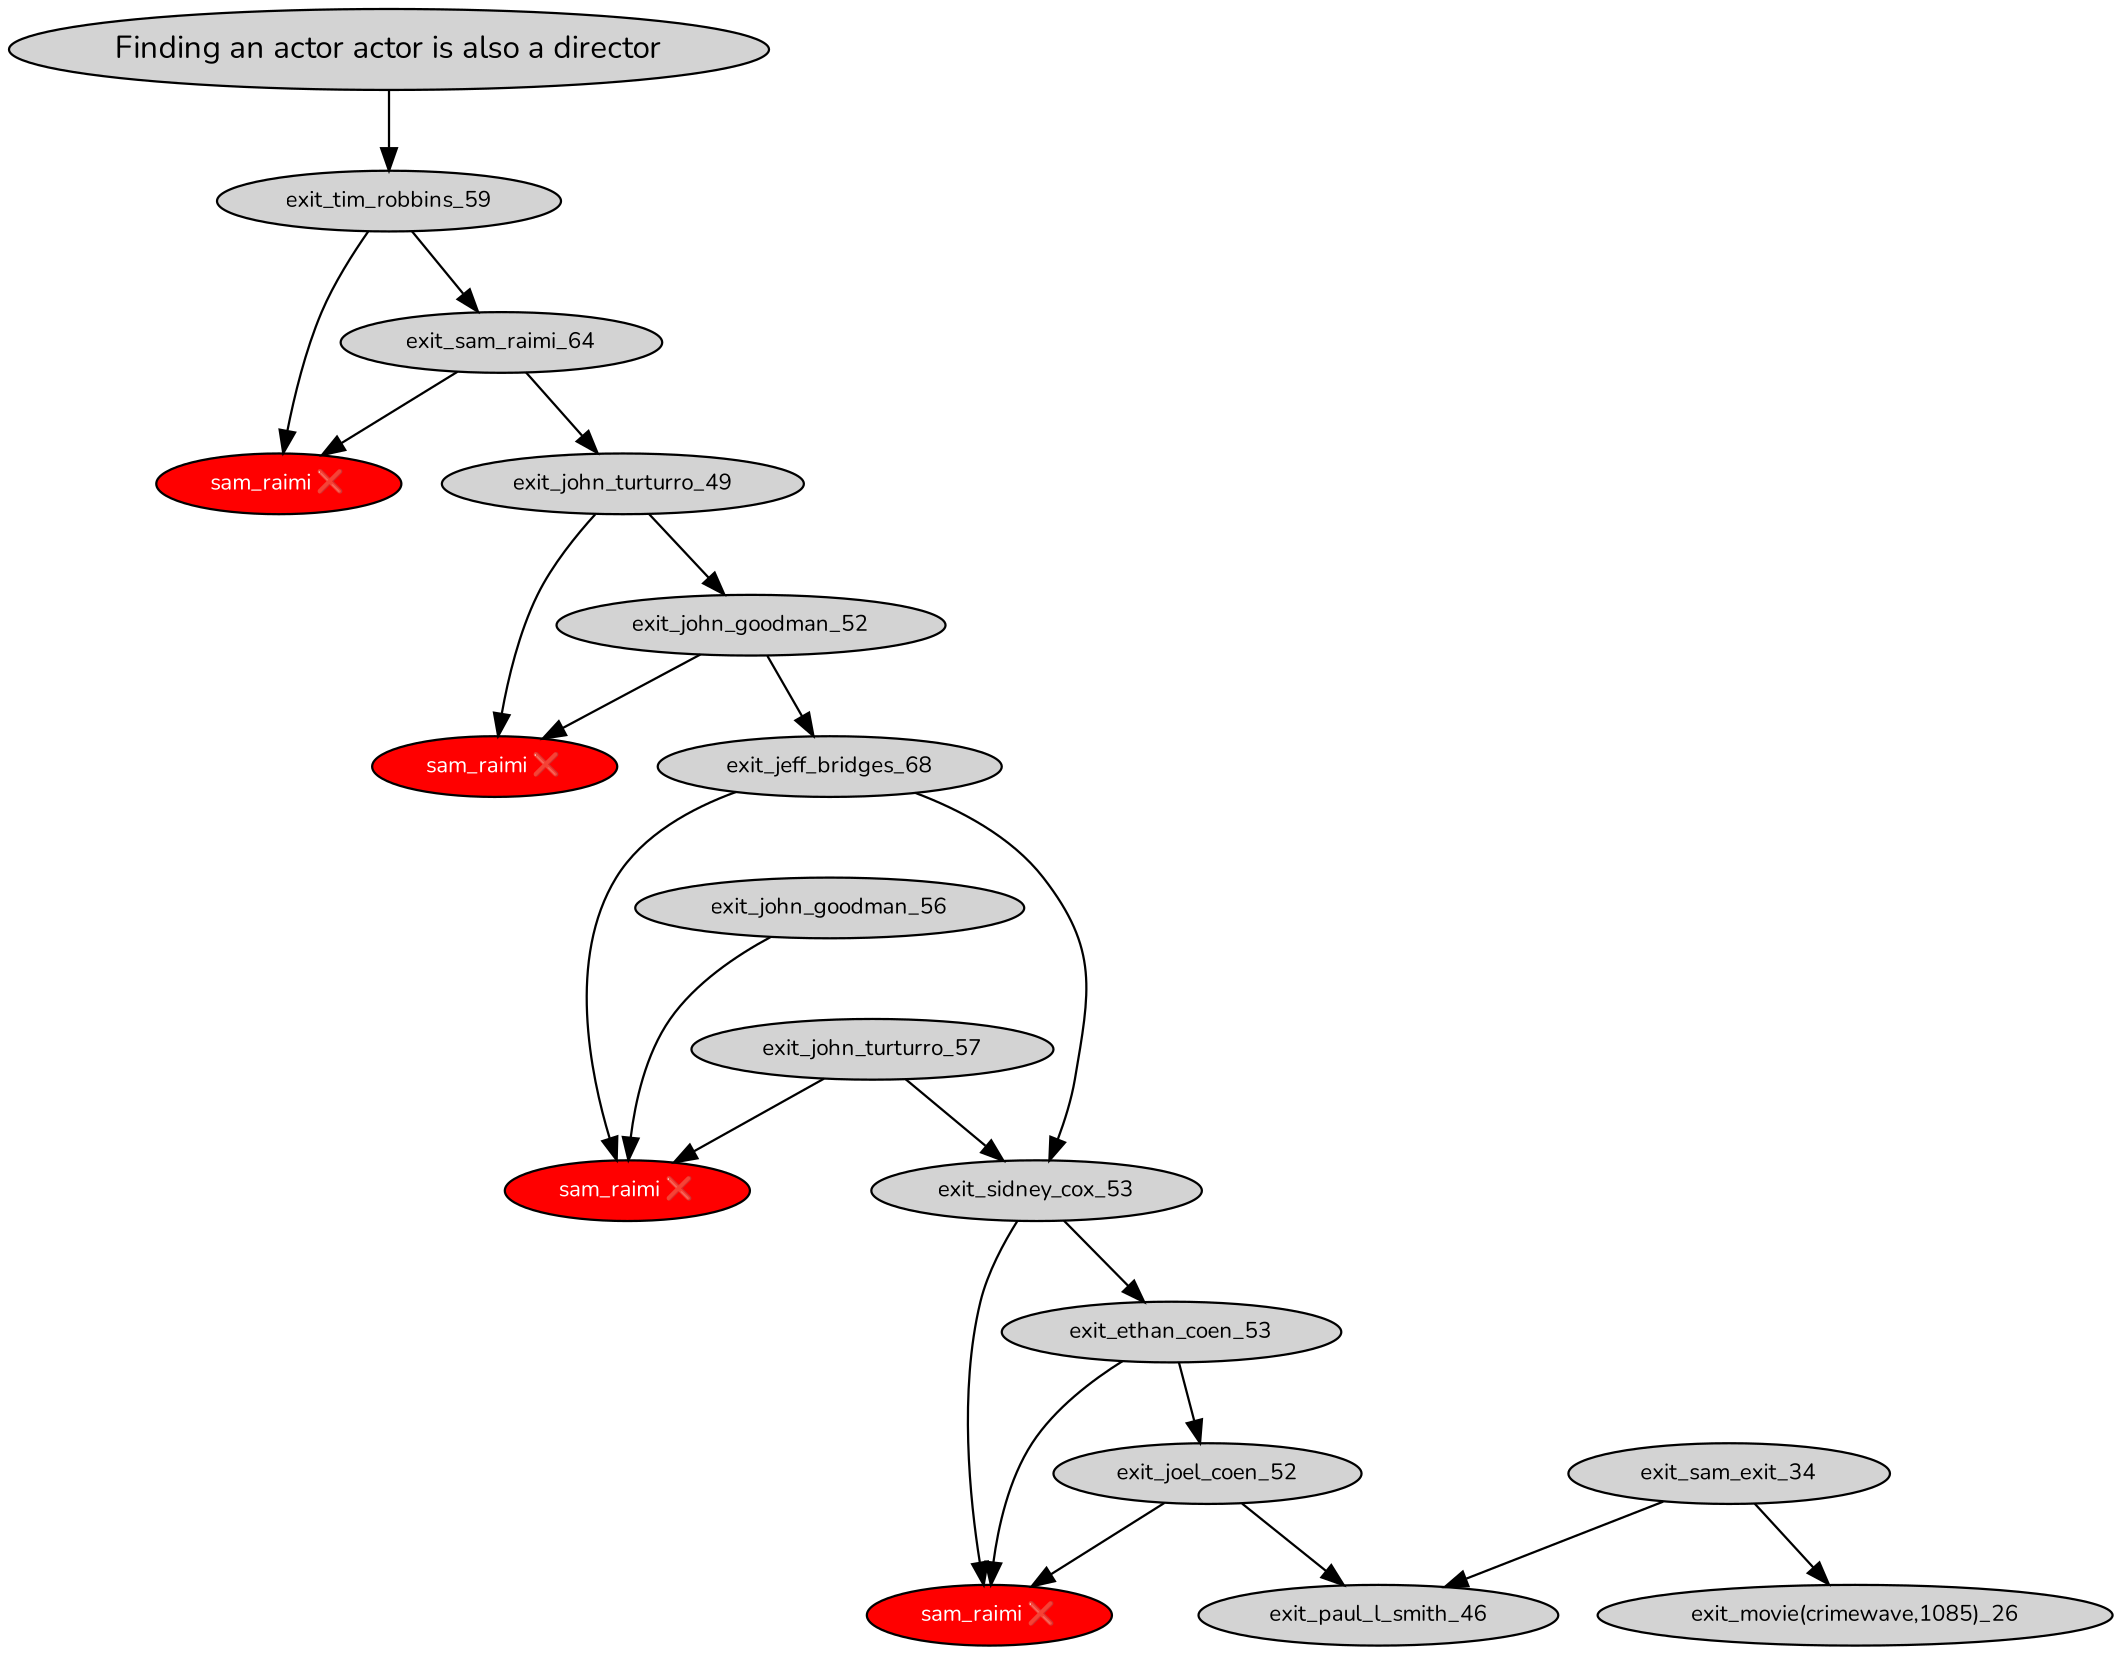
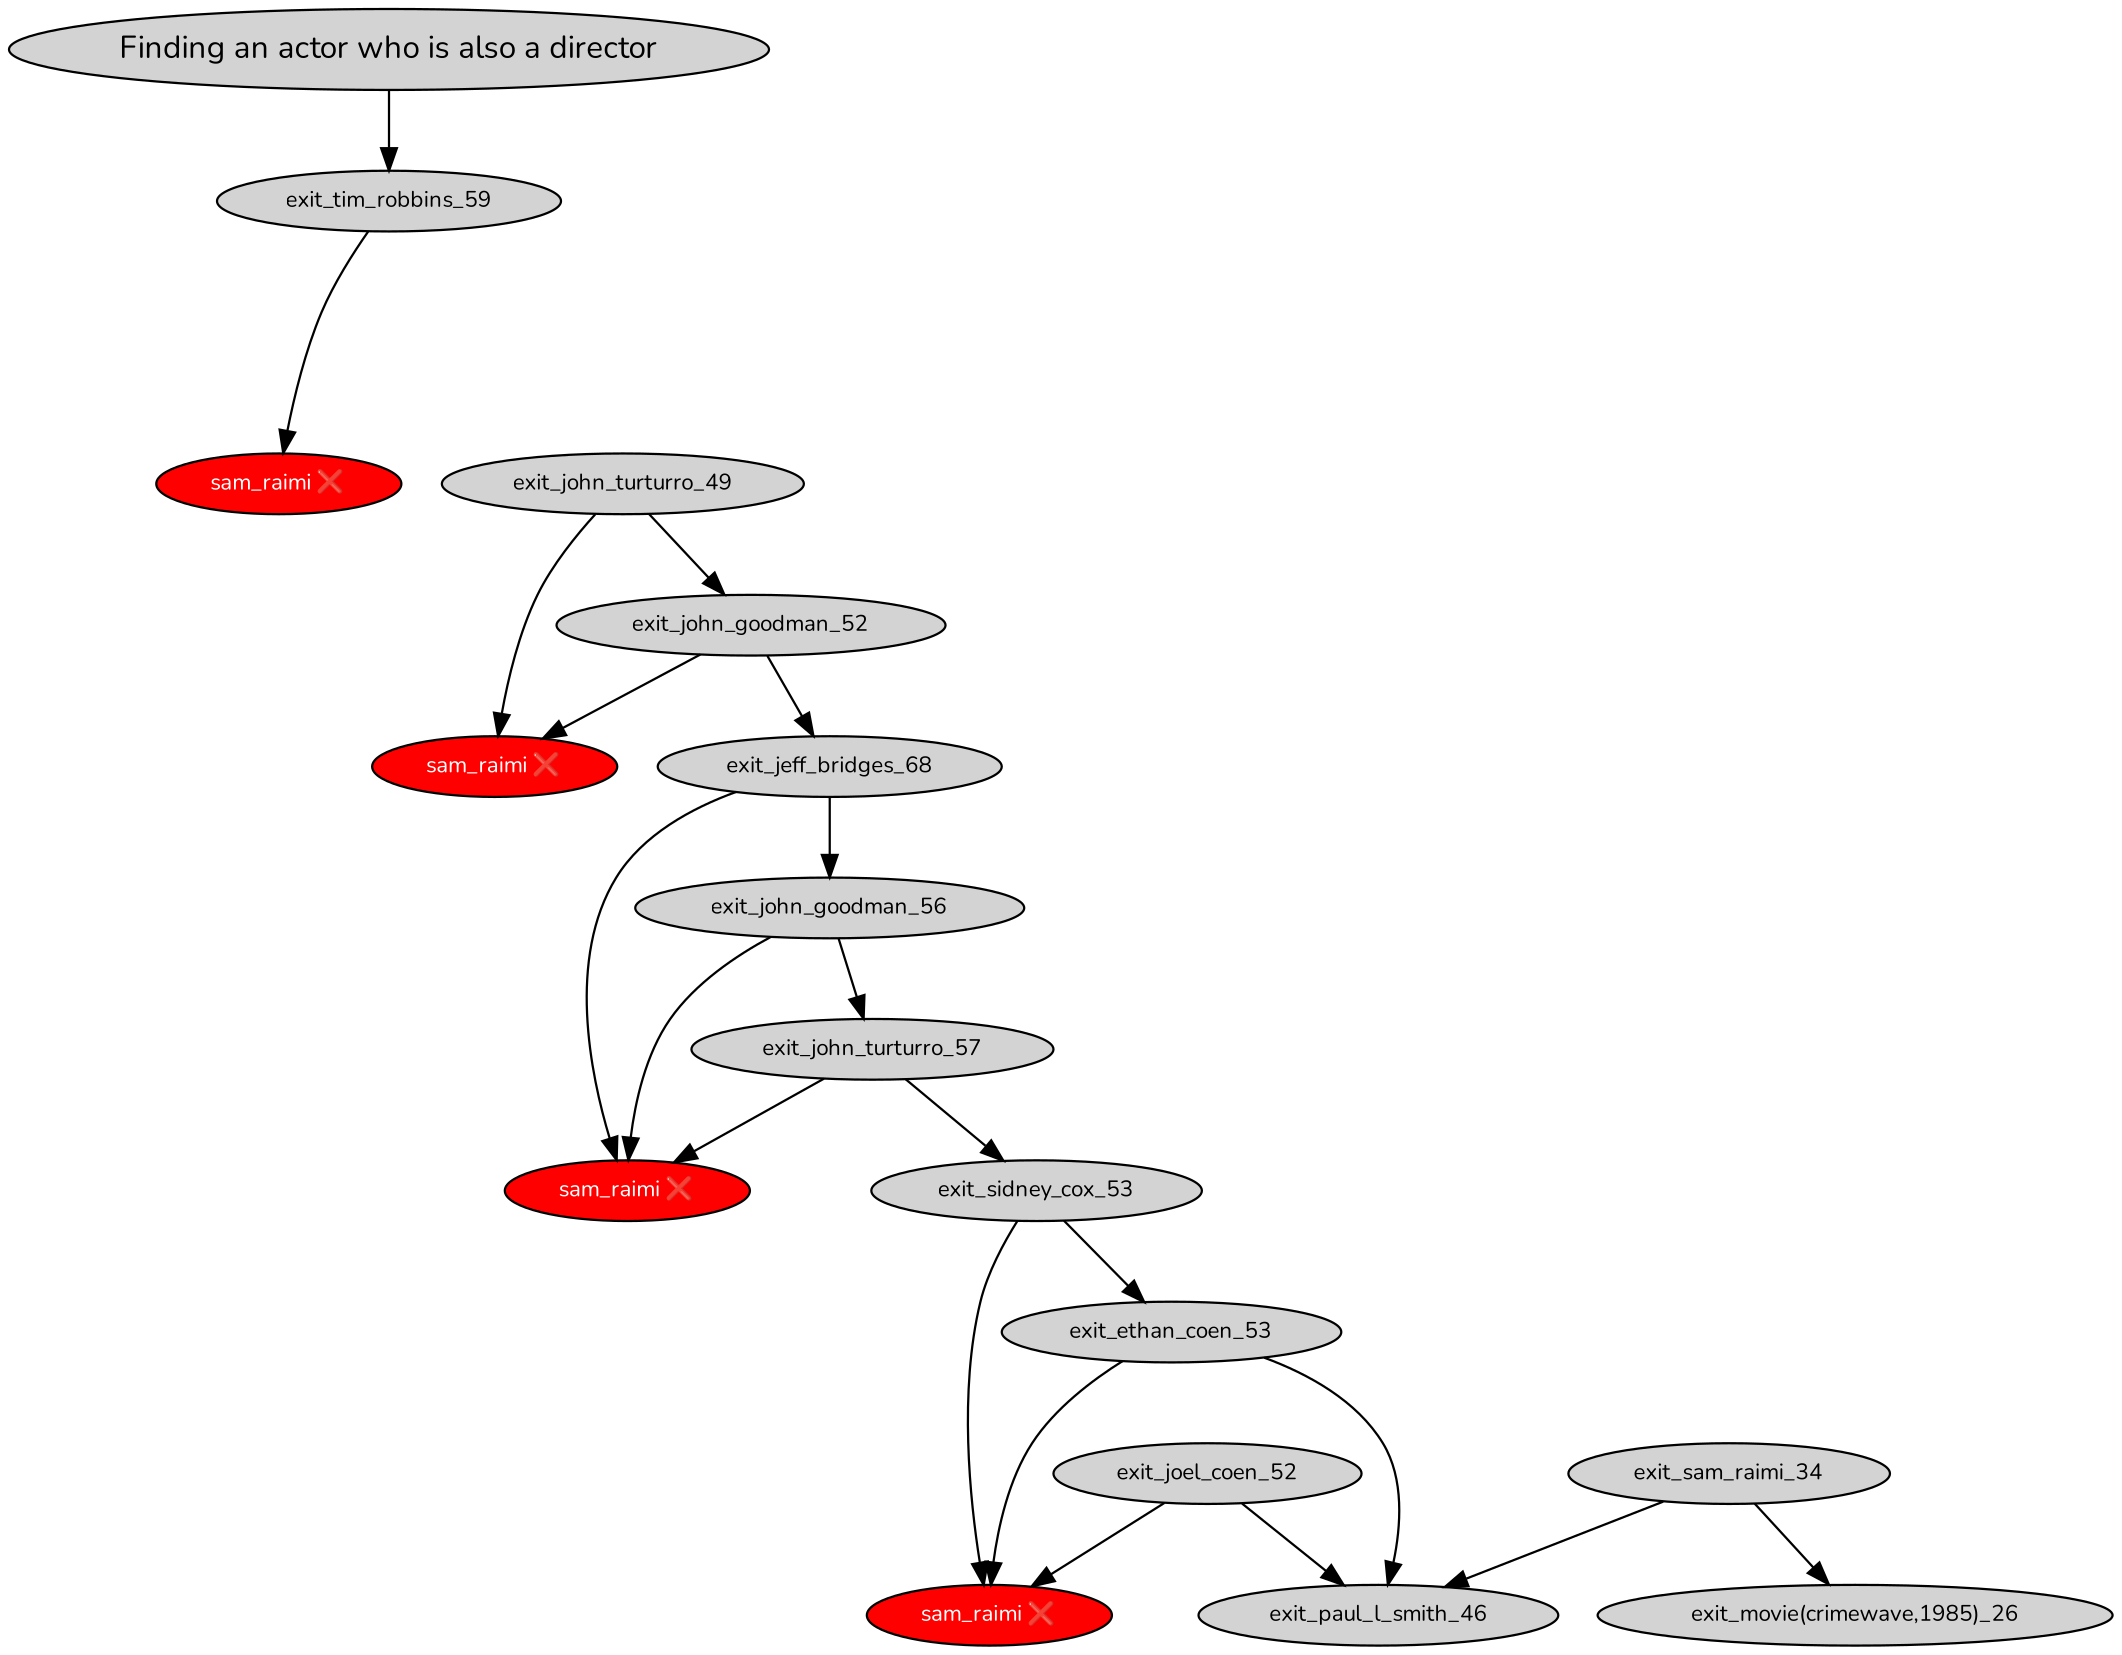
node "Finding an actor actor is also a director": label "Finding an actor actor is also a director" -> "Finding an actor who is also a director"
node "exit_sam_raimi_64": removed
edge "exit_jeff_bridges_68" -> "exit_sidney_cox_53": now "exit_jeff_bridges_68" -> "exit_john_goodman_56"
edge "exit_john_goodman_56" -> "exit_john_turturro_57": added
edge "exit_ethan_coen_53" -> "exit_joel_coen_52": now "exit_ethan_coen_53" -> "exit_paul_l_smith_46"
node "exit_sam_exit_34": label "exit_sam_exit_34" -> "exit_sam_raimi_34"
node "exit_movie(crimewave,1085)_26": label "exit_movie(crimewave,1085)_26" -> "exit_movie(crimewave,1985)_26"
